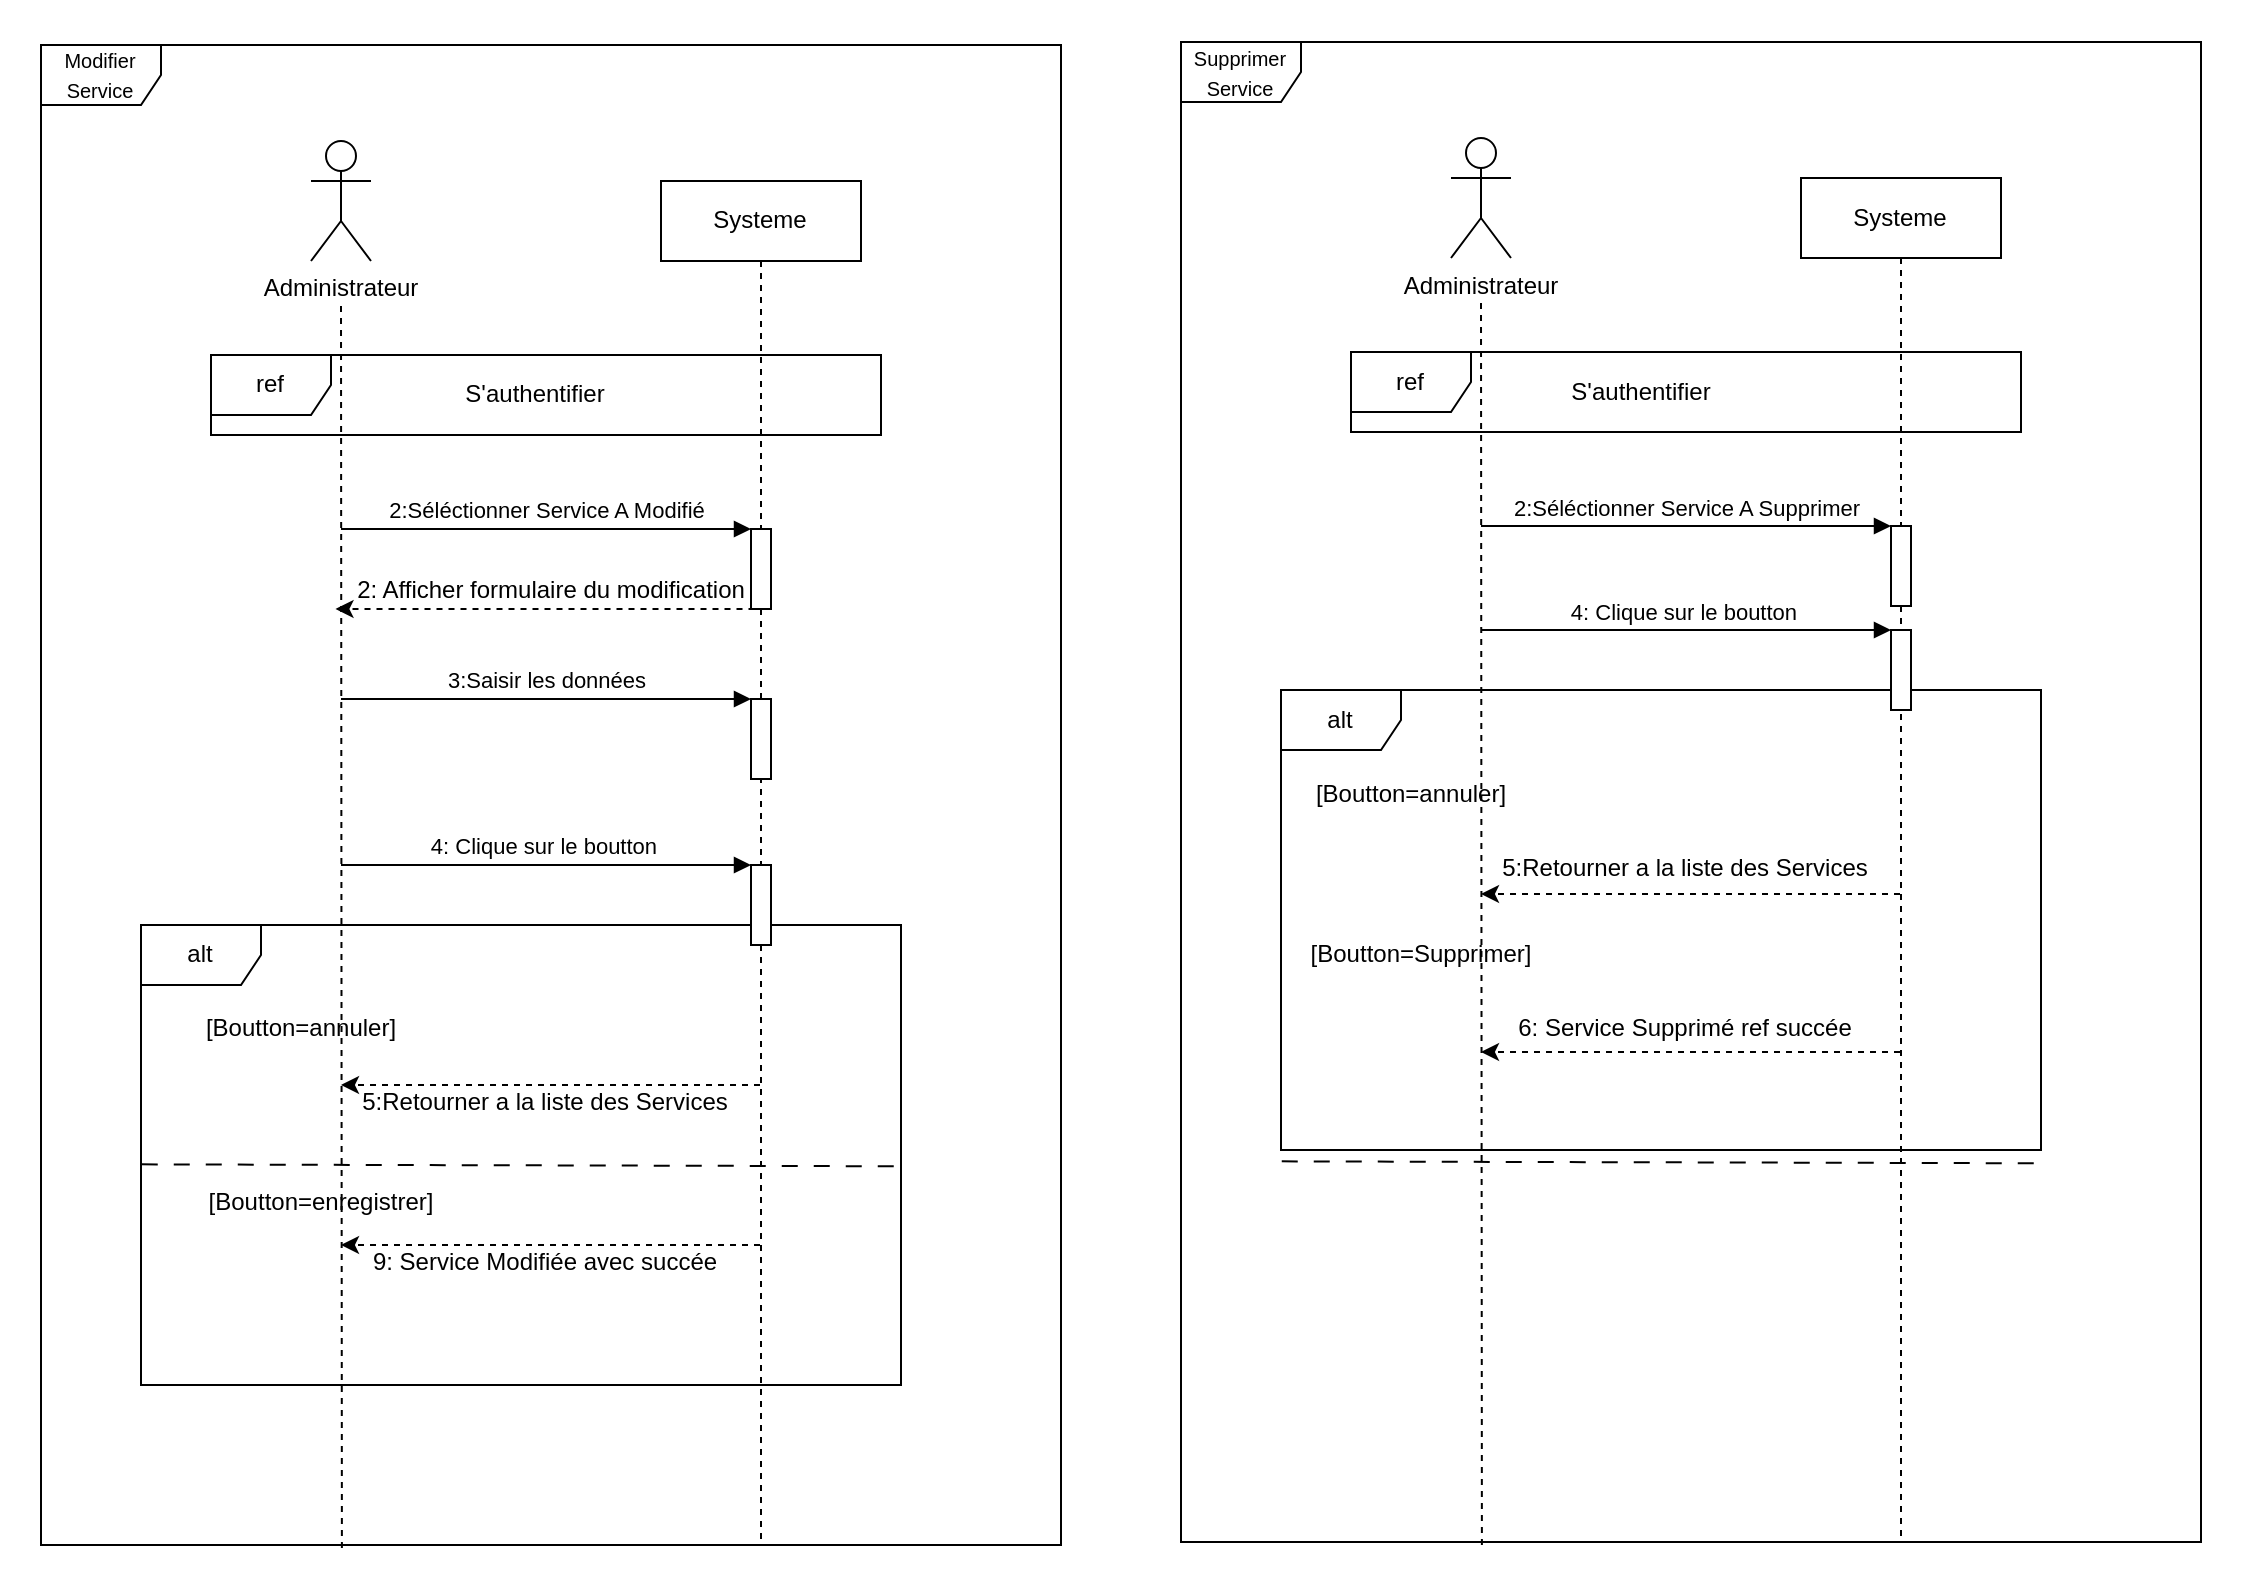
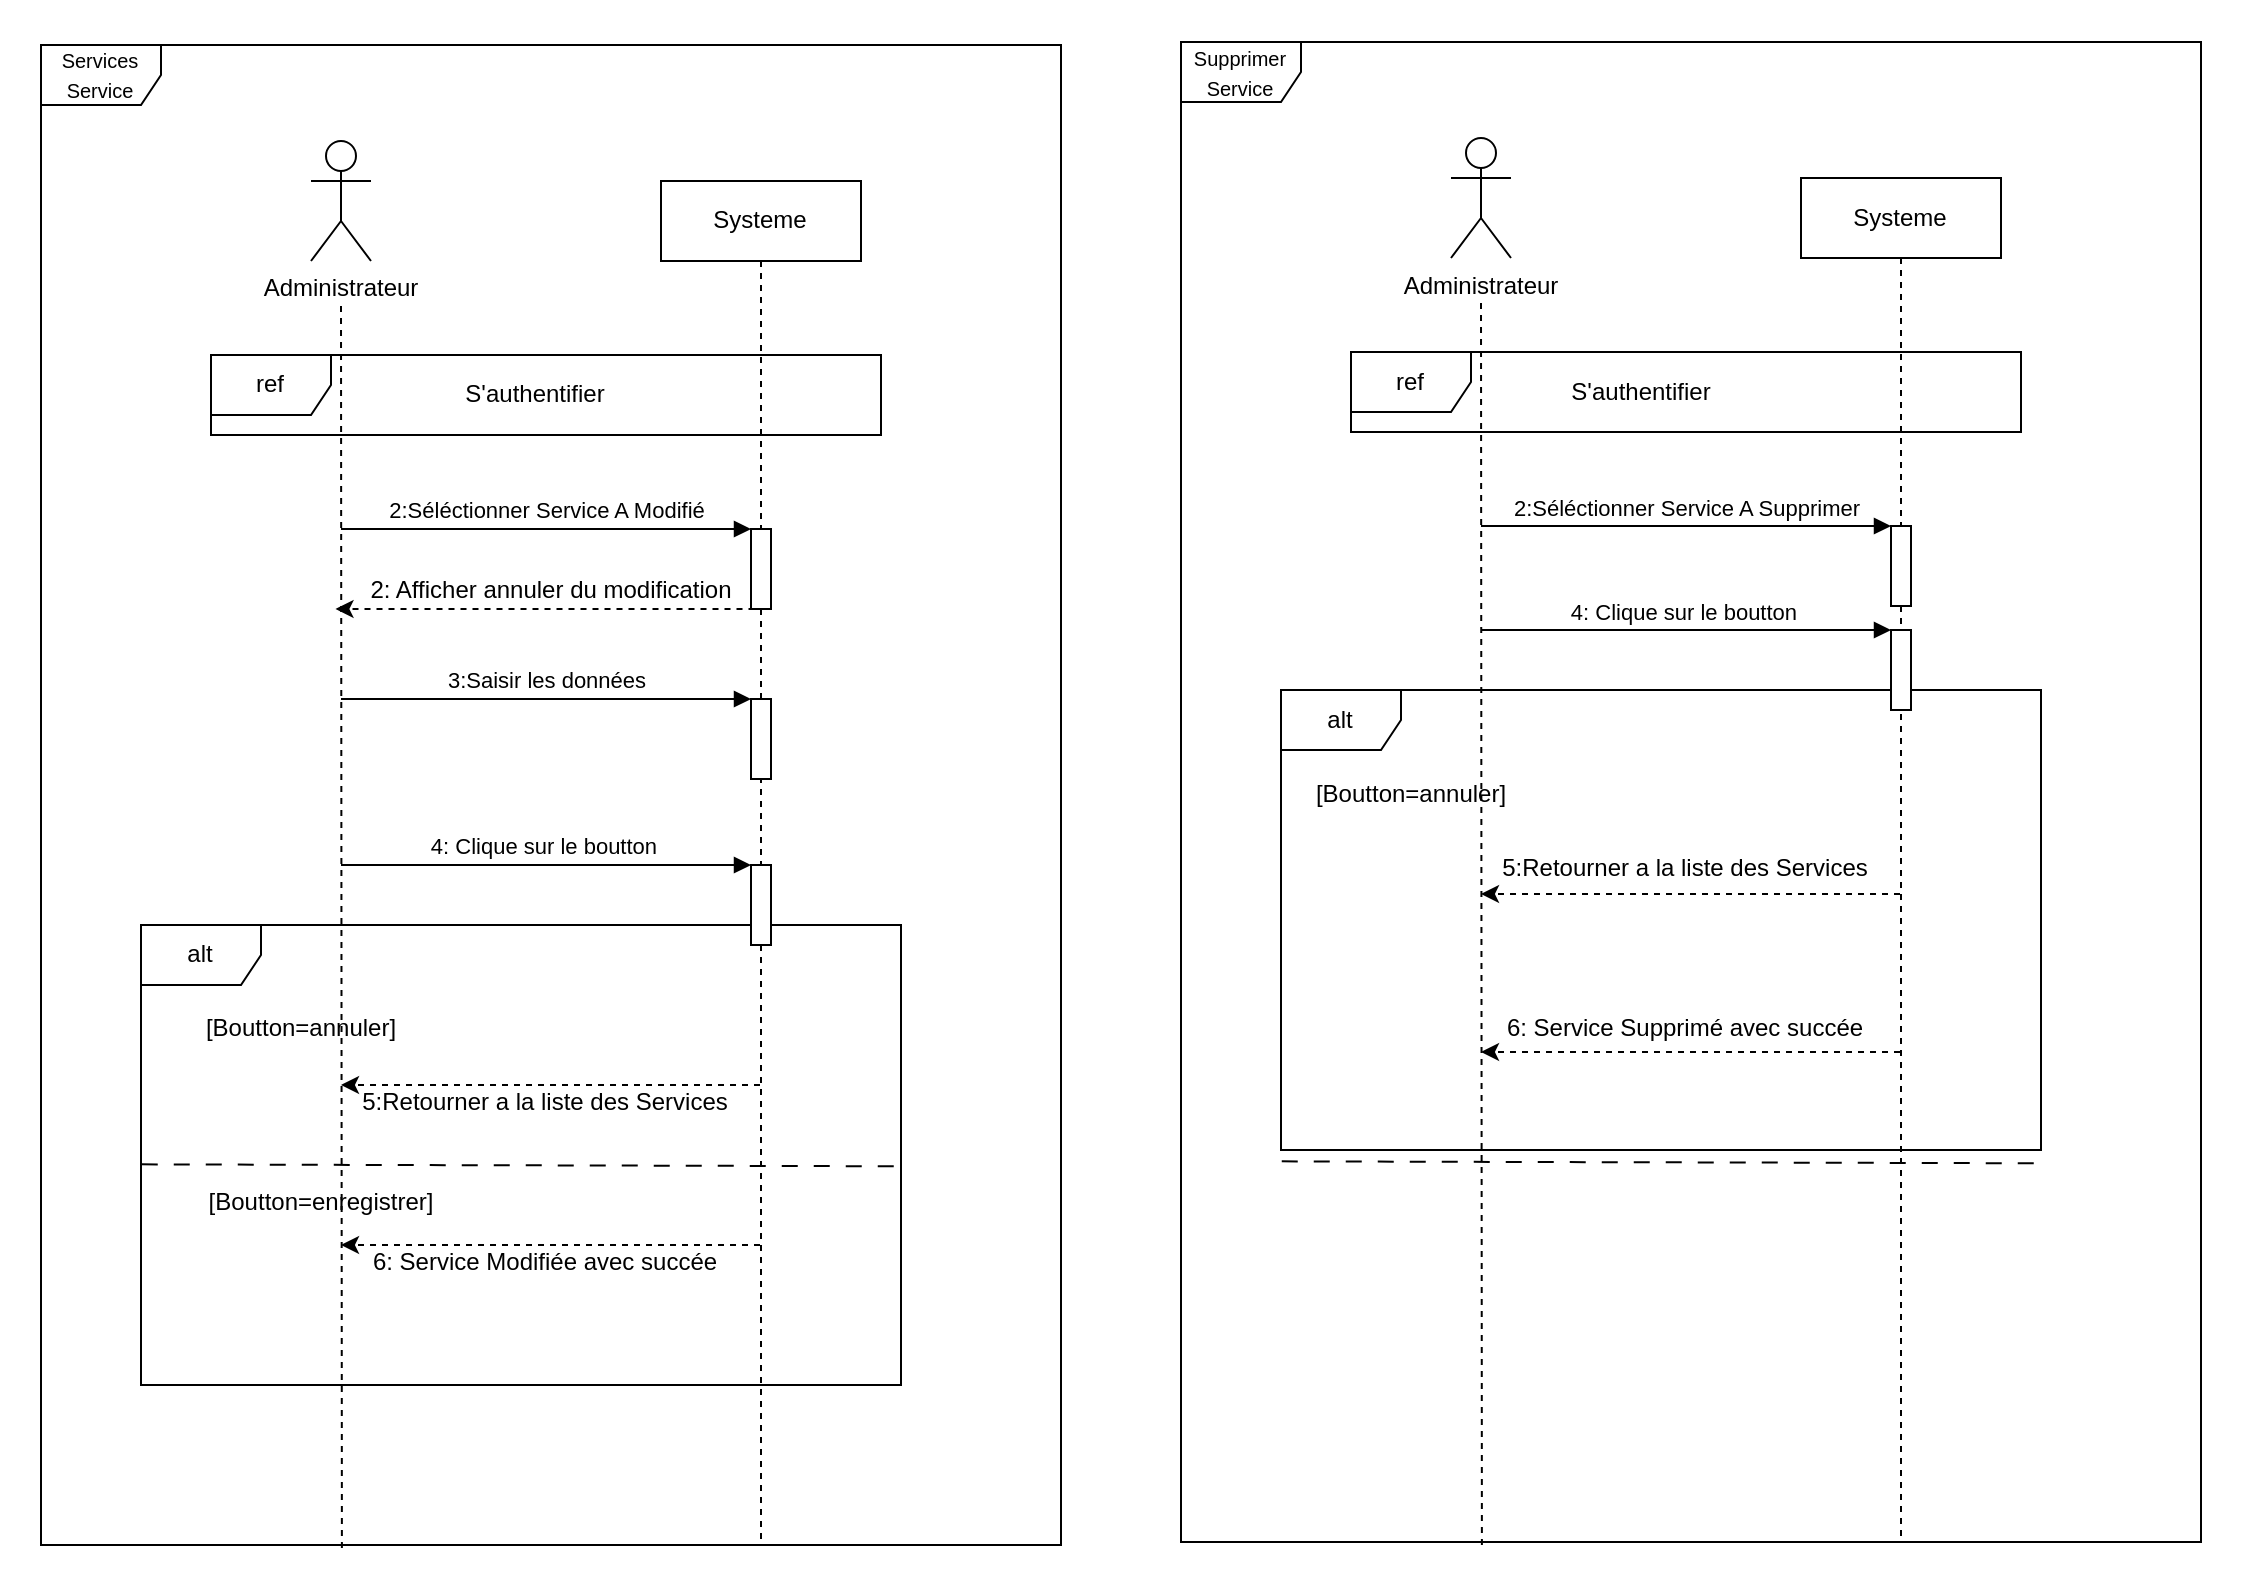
node "Modifier Service": label "Modifier Service" -> "Services Service"
node "2: Afficher formulaire du modification": label "2: Afficher formulaire du modification" -> "2: Afficher annuler du modification"
node "[Boutton=Supprimer]": removed
node "6: Service Supprimé ref succée": label "6: Service Supprimé ref succée" -> "6: Service Supprimé avec succée"
node "9: Service Modifiée avec succée": label "9: Service Modifiée avec succée" -> "6: Service Modifiée avec succée"
